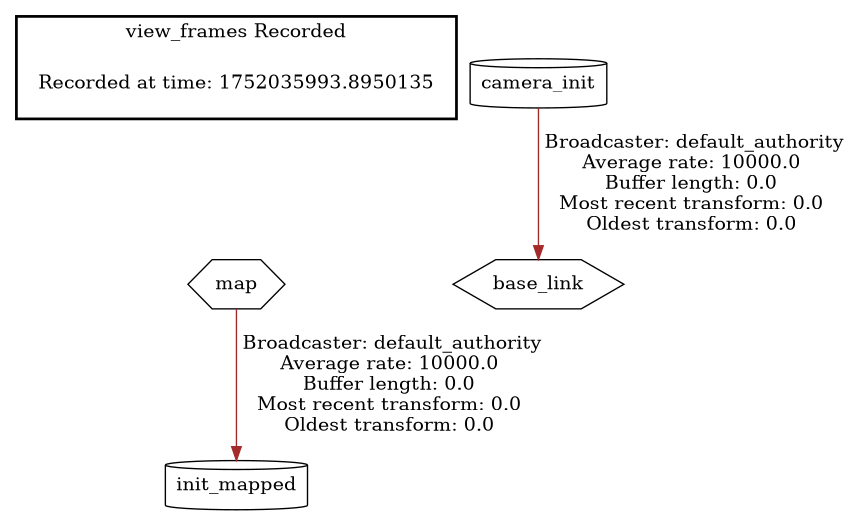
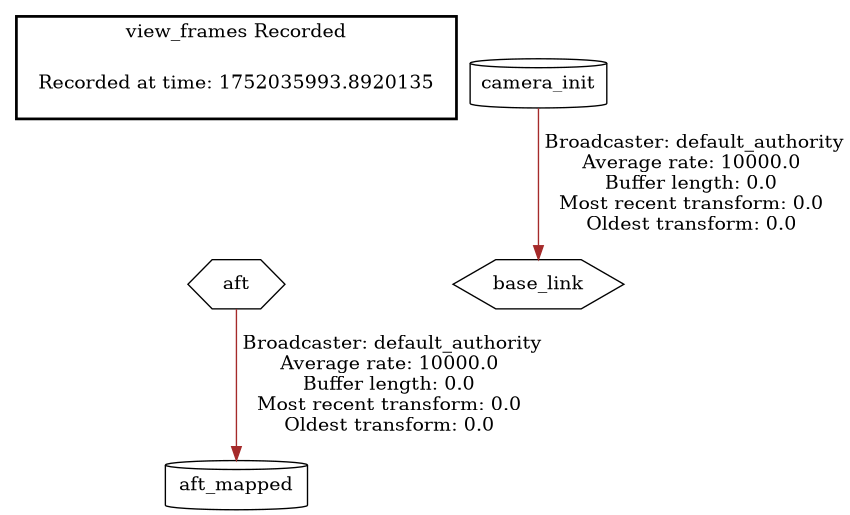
node "Recorded at time: 1752035993.8950135": label "Recorded at time: 1752035993.8950135" -> "Recorded at time: 1752035993.8920135"
node "map": label "map" -> "aft"
node "init_mapped": label "init_mapped" -> "aft_mapped"
